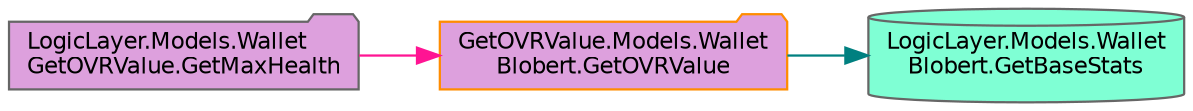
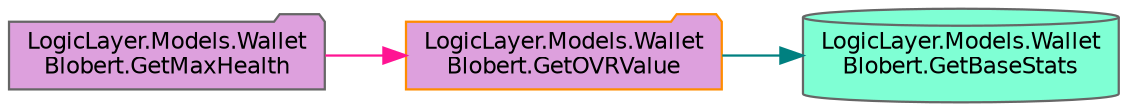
node "LogicLayer.Models.Wallet GetOVRValue.GetMaxHealth": label "LogicLayer.Models.Wallet GetOVRValue.GetMaxHealth" -> "LogicLayer.Models.Wallet Blobert.GetMaxHealth"
node "GetOVRValue.Models.Wallet Blobert.GetOVRValue": label "GetOVRValue.Models.Wallet Blobert.GetOVRValue" -> "LogicLayer.Models.Wallet Blobert.GetOVRValue"
